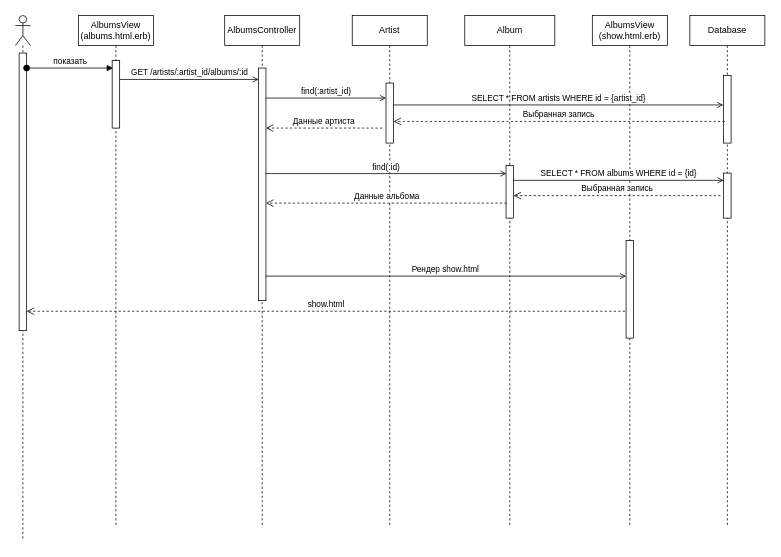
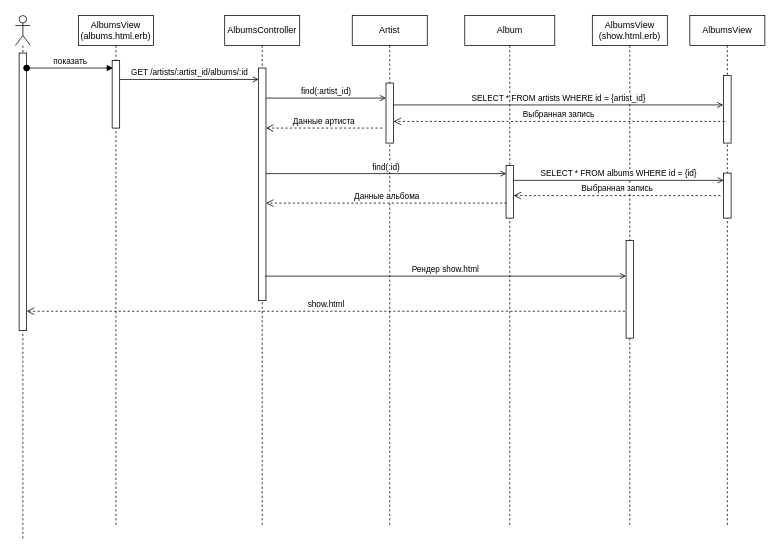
node "Database": label "Database" -> "AlbumsView"
